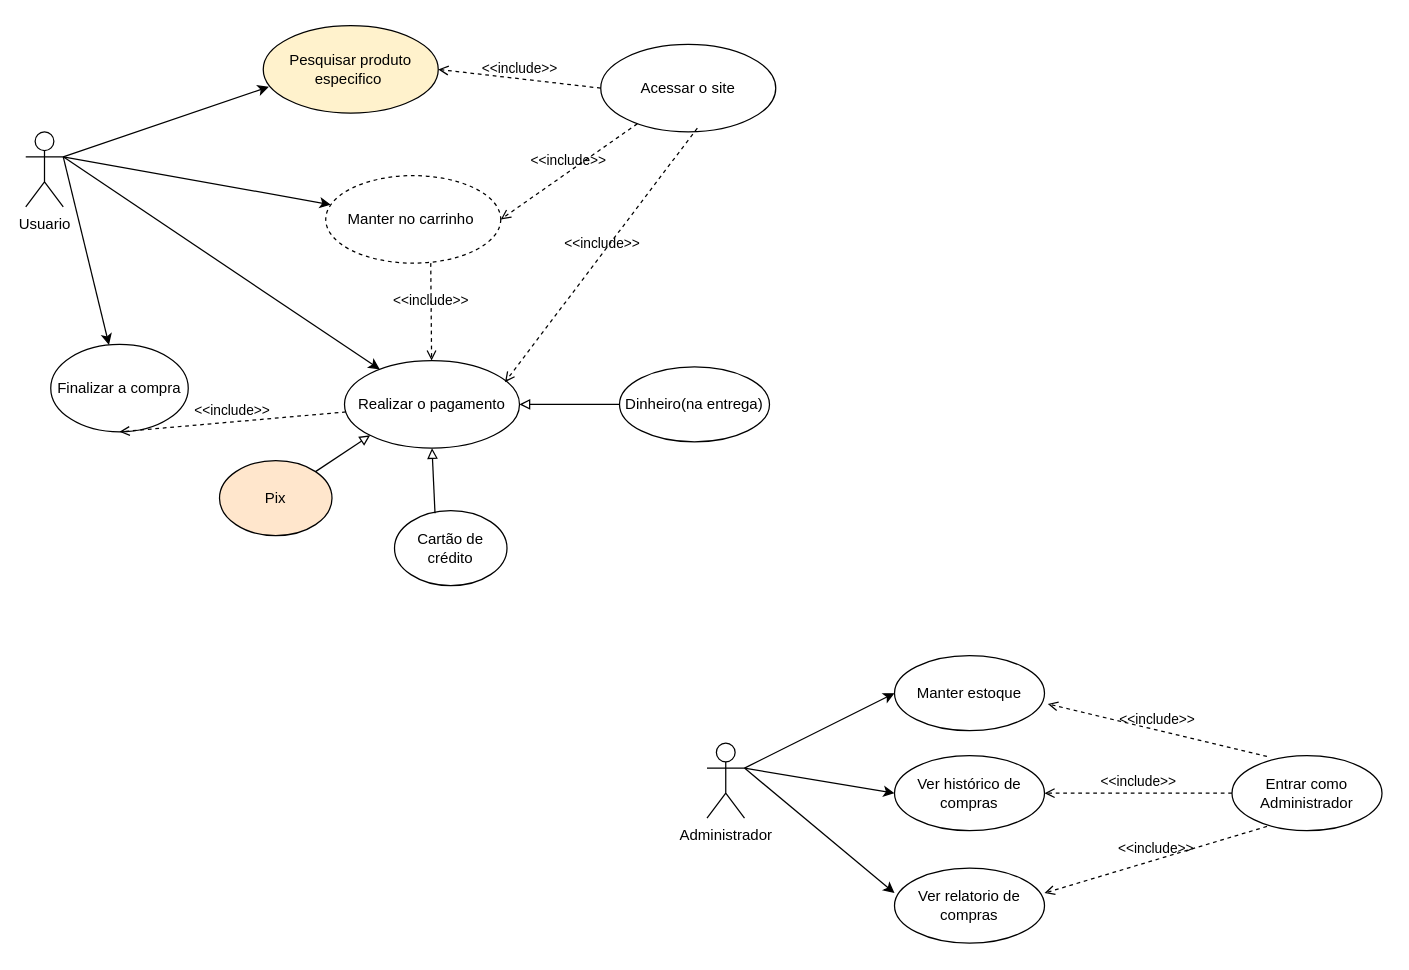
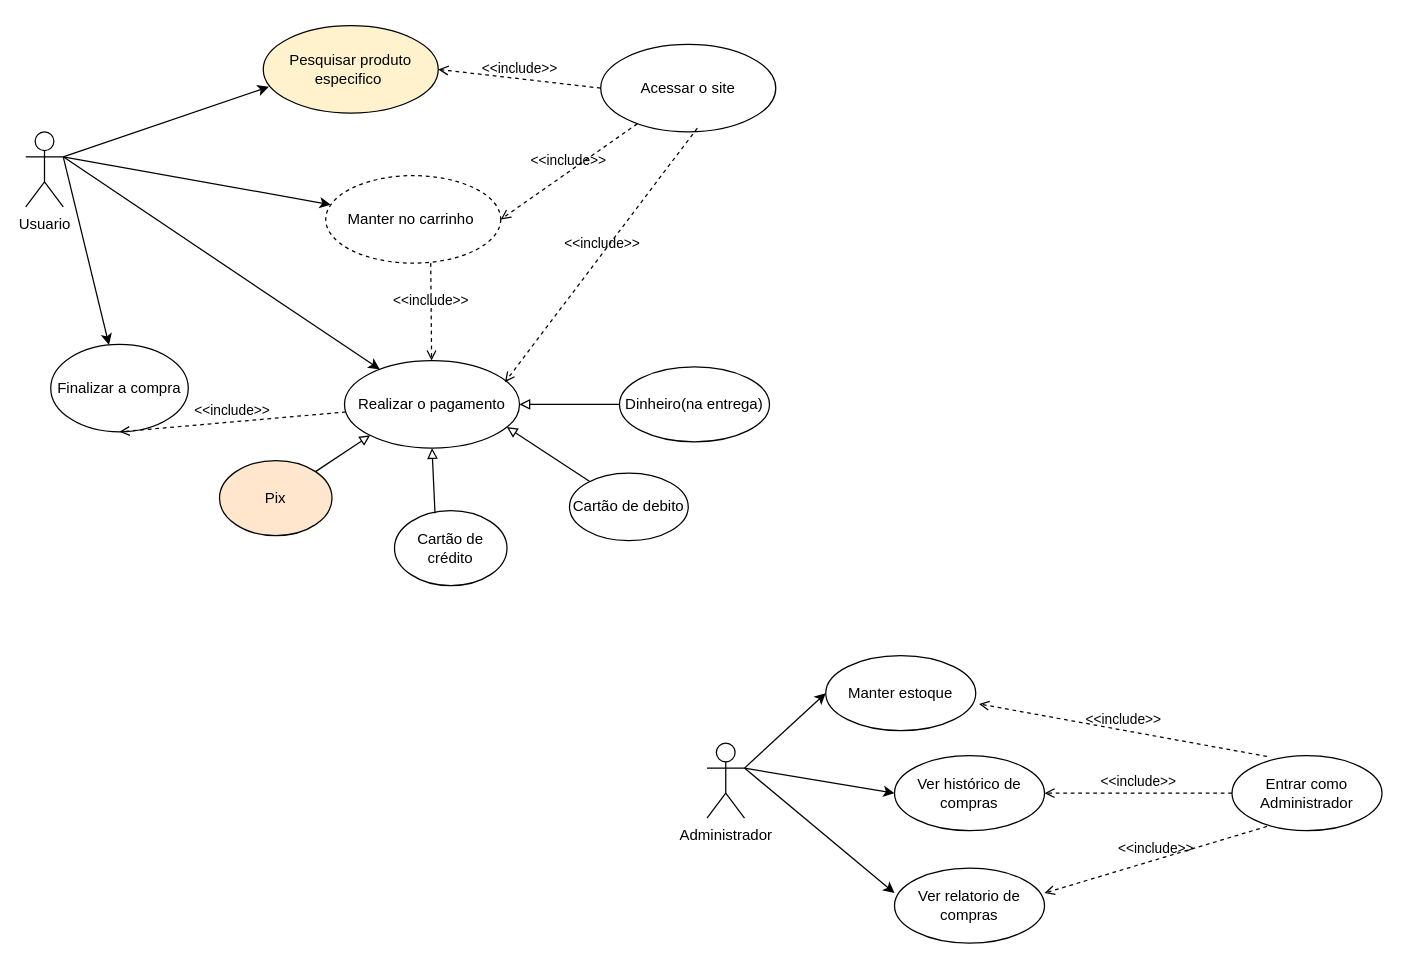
edge "Cartão de debito" -> "Realizar o pagamento": added
node "Cartão de debito": added
node "Manter estoque": moved (969, 693) -> (901, 693)
